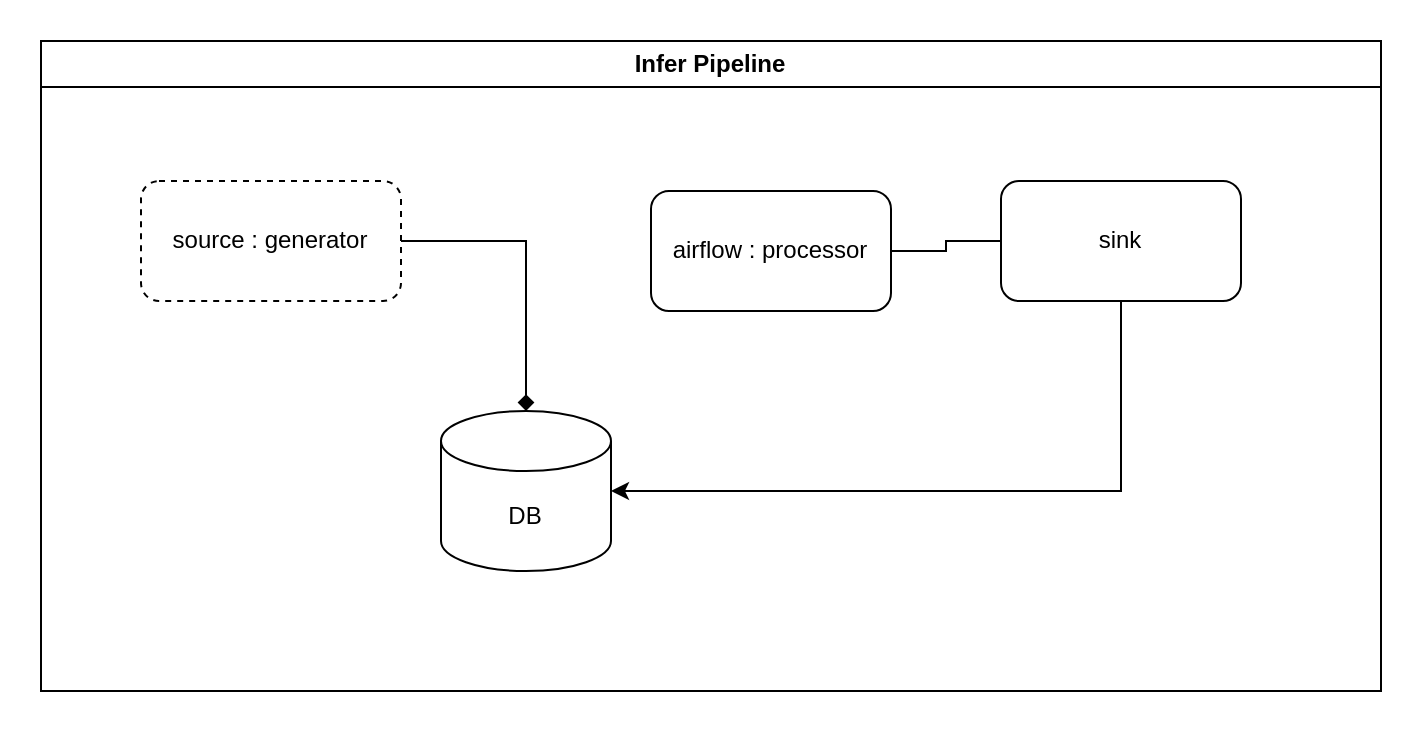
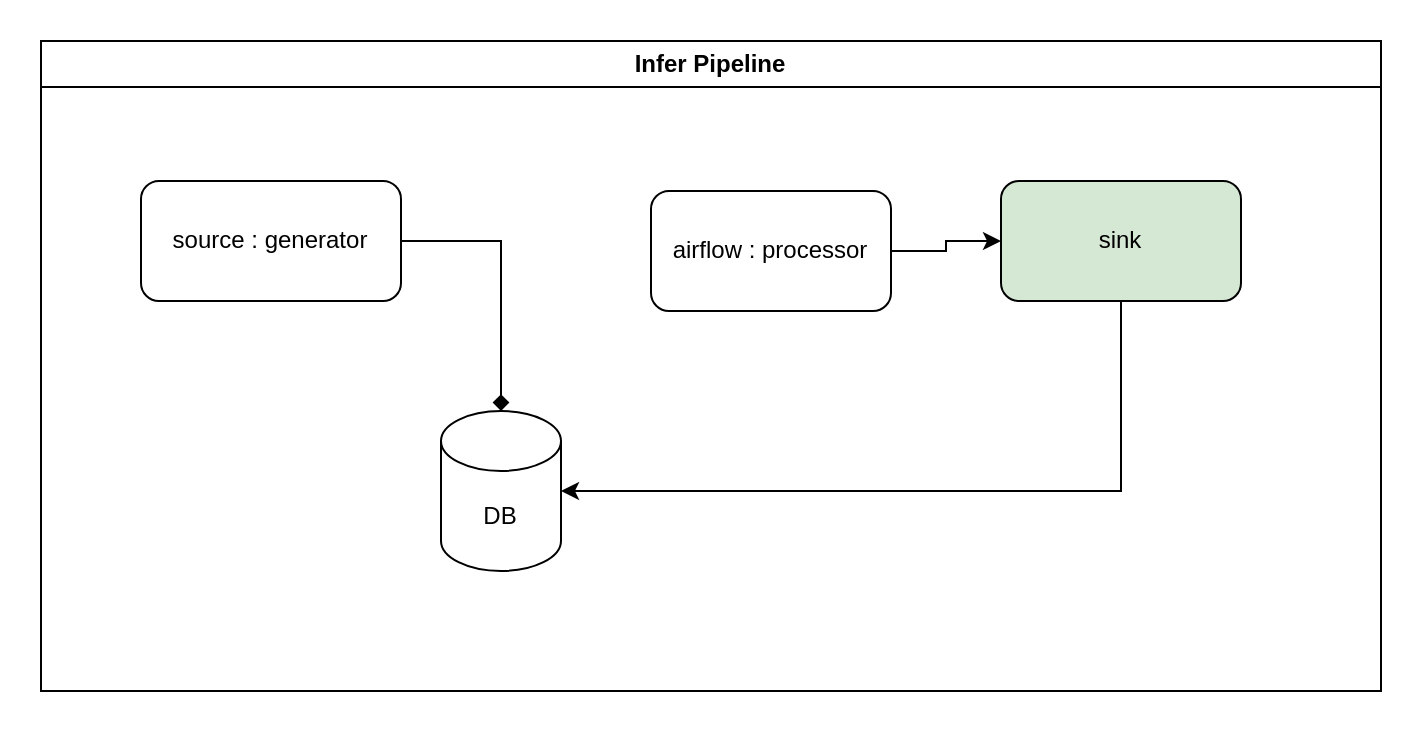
node "source : generator": style dashed -> solid
edge "sink" -- "airflow : processor": arrowhead none -> classic
node "sink": fillcolor #ffffff -> #d5e8d4
node "DB": size 170x160 -> 120x160
